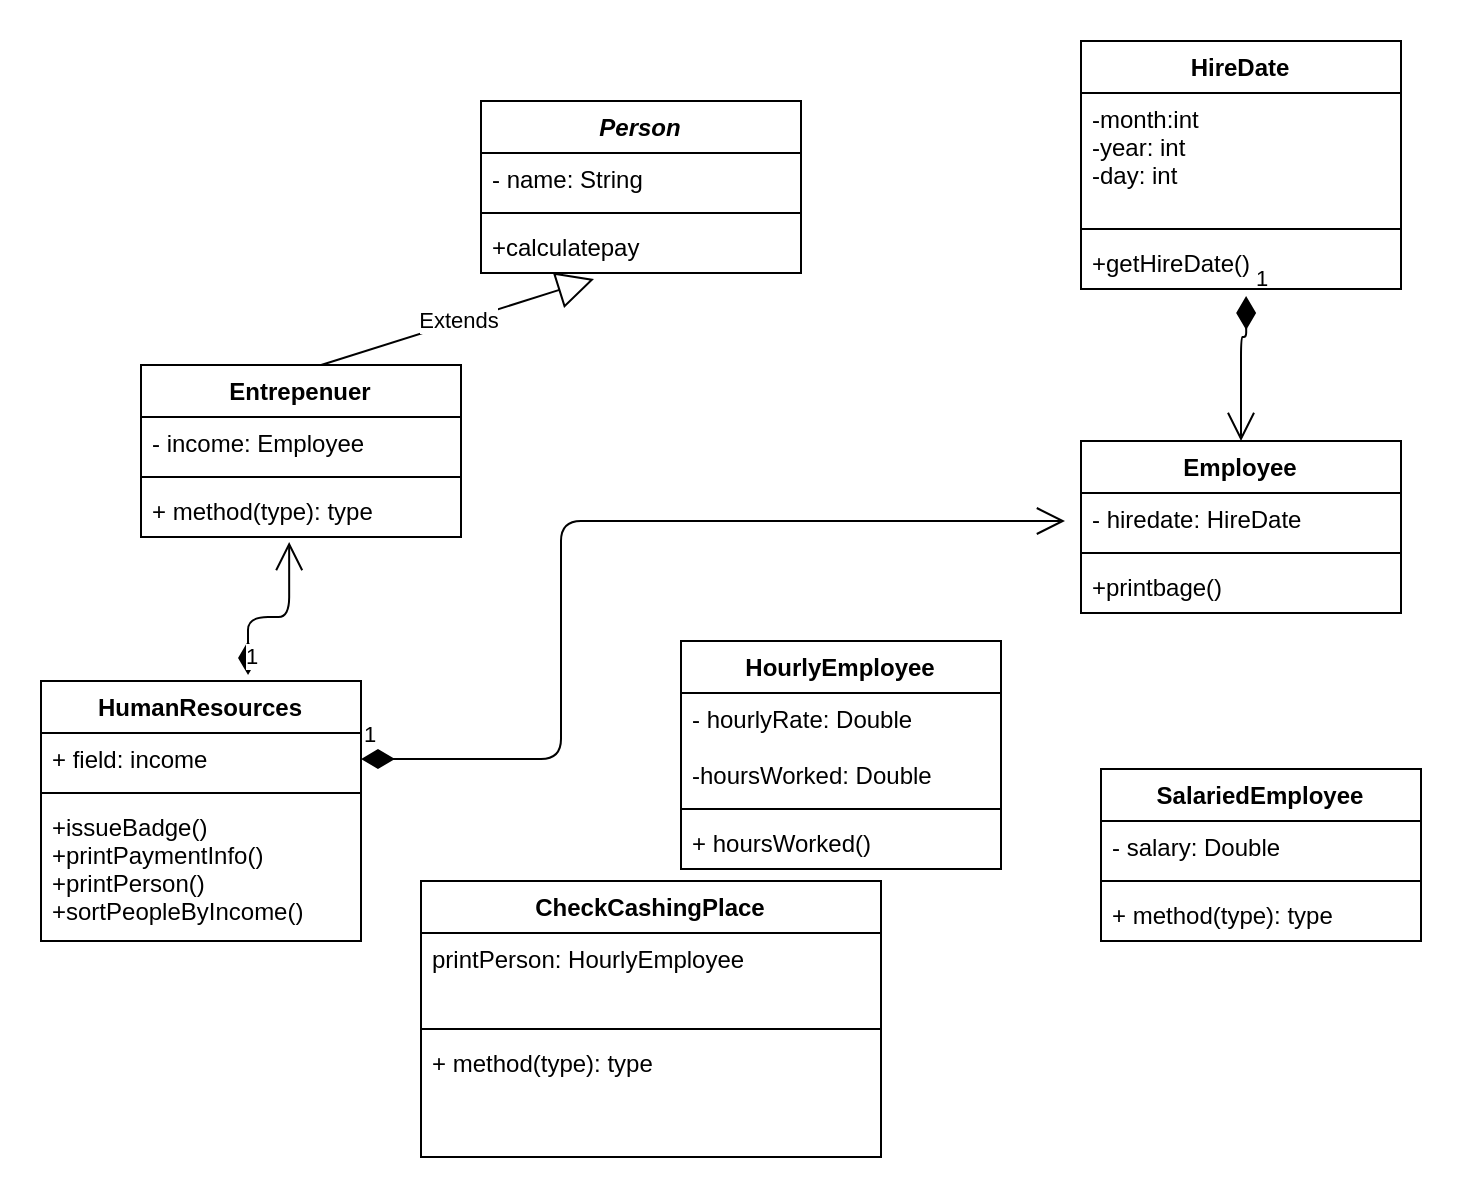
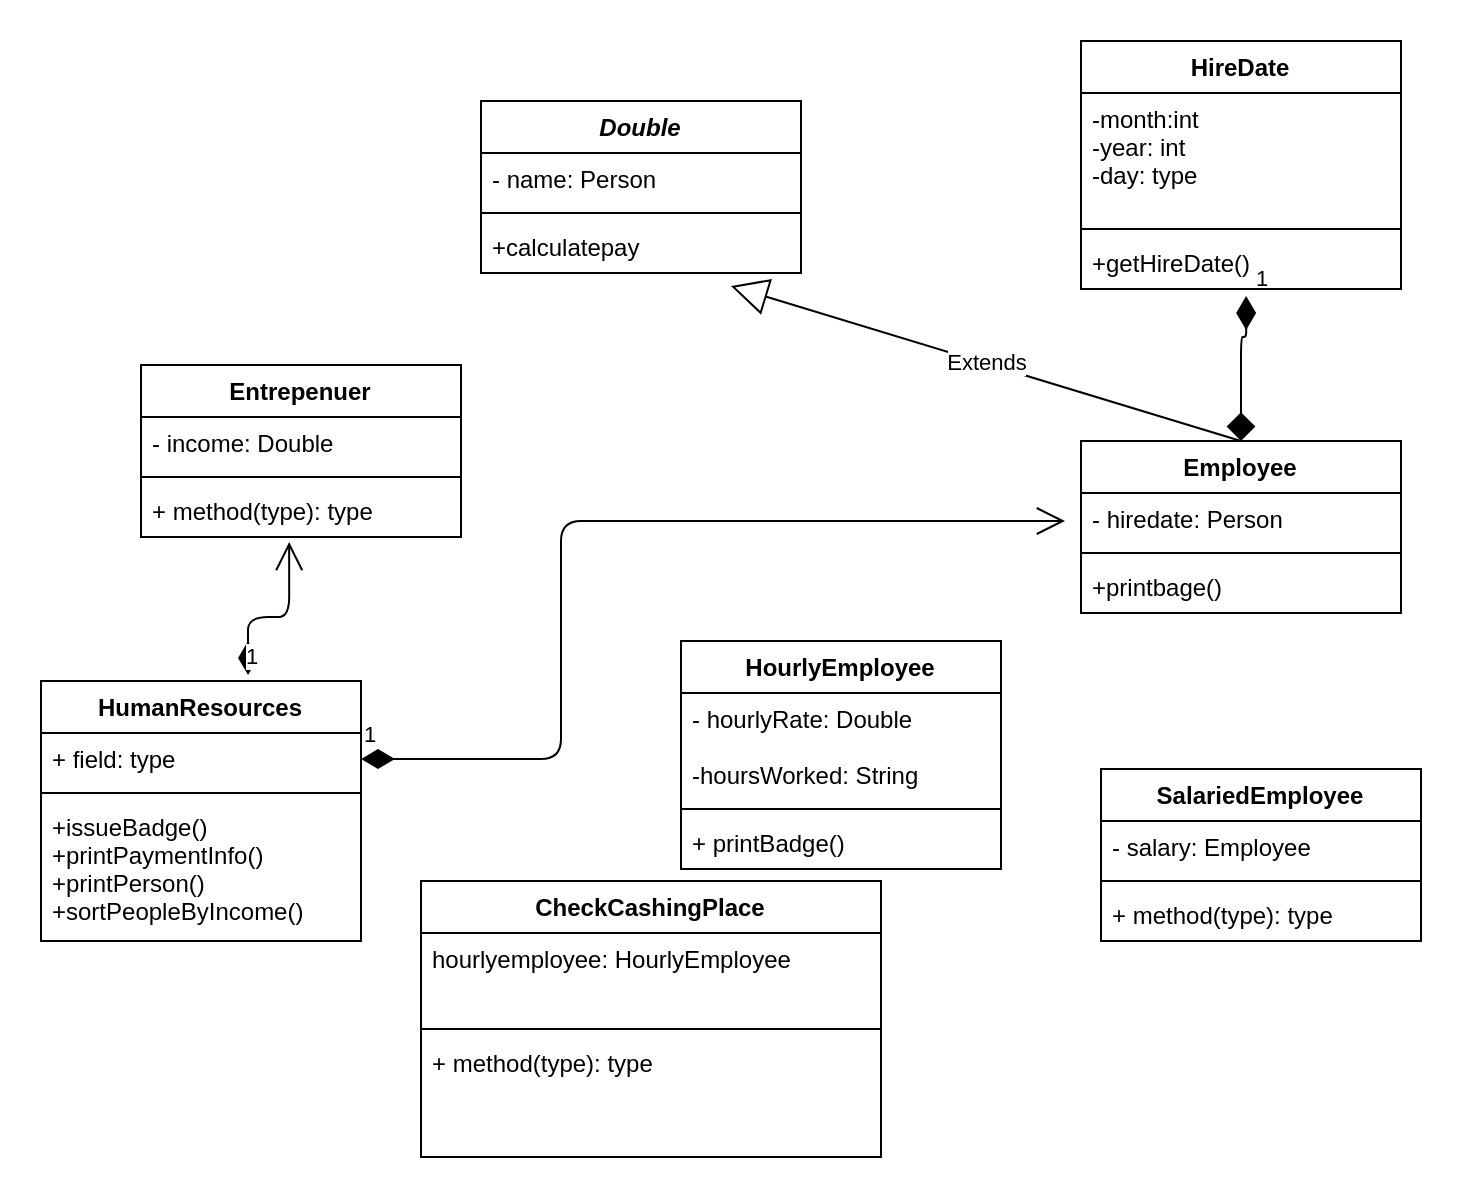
node "-month:int -year: int -day: int": label "-month:int -year: int -day: int" -> "-month:int -year: int -day: type"
node "Person": label "Person" -> "Double"
node "- name: String": label "- name: String" -> "- name: Person"
edge "Employee" -> "+calculatepay": added, label "Extends"
edge "Entrepenuer" -> "+calculatepay": removed, label "Extends"
edge "+getHireDate()" -- "Employee": arrowhead open -> diamond
node "- income: Employee": label "- income: Employee" -> "- income: Double"
node "- hiredate: HireDate": label "- hiredate: HireDate" -> "- hiredate: Person"
node "- hourlyRate: Double -hoursWorked: Double": label "- hourlyRate: Double -hoursWorked: Double" -> "- hourlyRate: Double -hoursWorked: String"
node "+ field: income": label "+ field: income" -> "+ field: type"
node "+ hoursWorked()": label "+ hoursWorked()" -> "+ printBadge()"
node "- salary: Double": label "- salary: Double" -> "- salary: Employee"
node "printPerson: HourlyEmployee": label "printPerson: HourlyEmployee" -> "hourlyemployee: HourlyEmployee"
